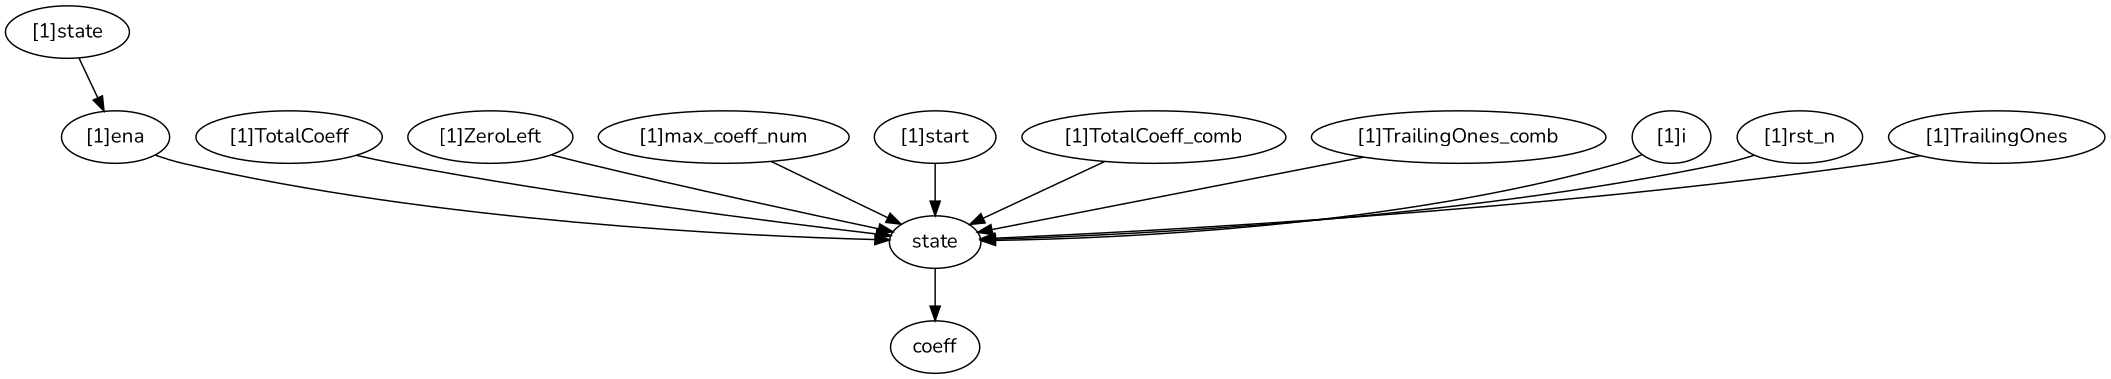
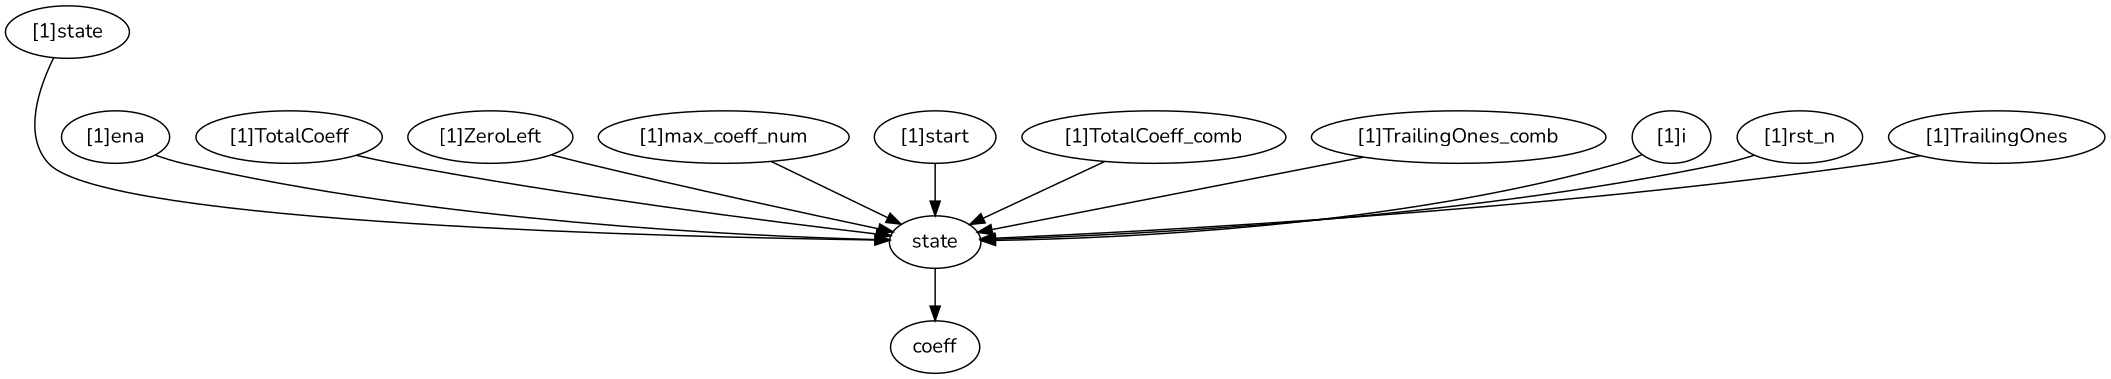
edge "[1]state" -> "[1]ena": now "[1]state" -> "state"
